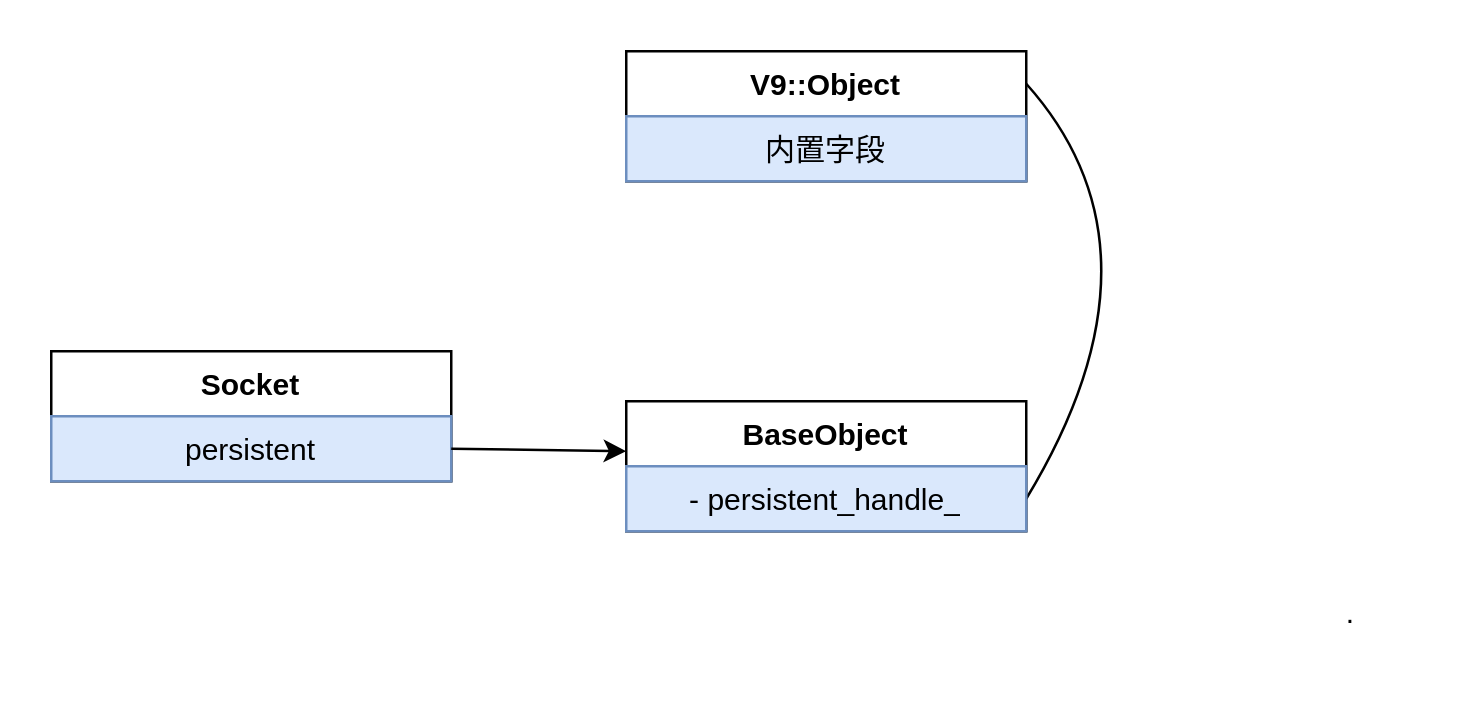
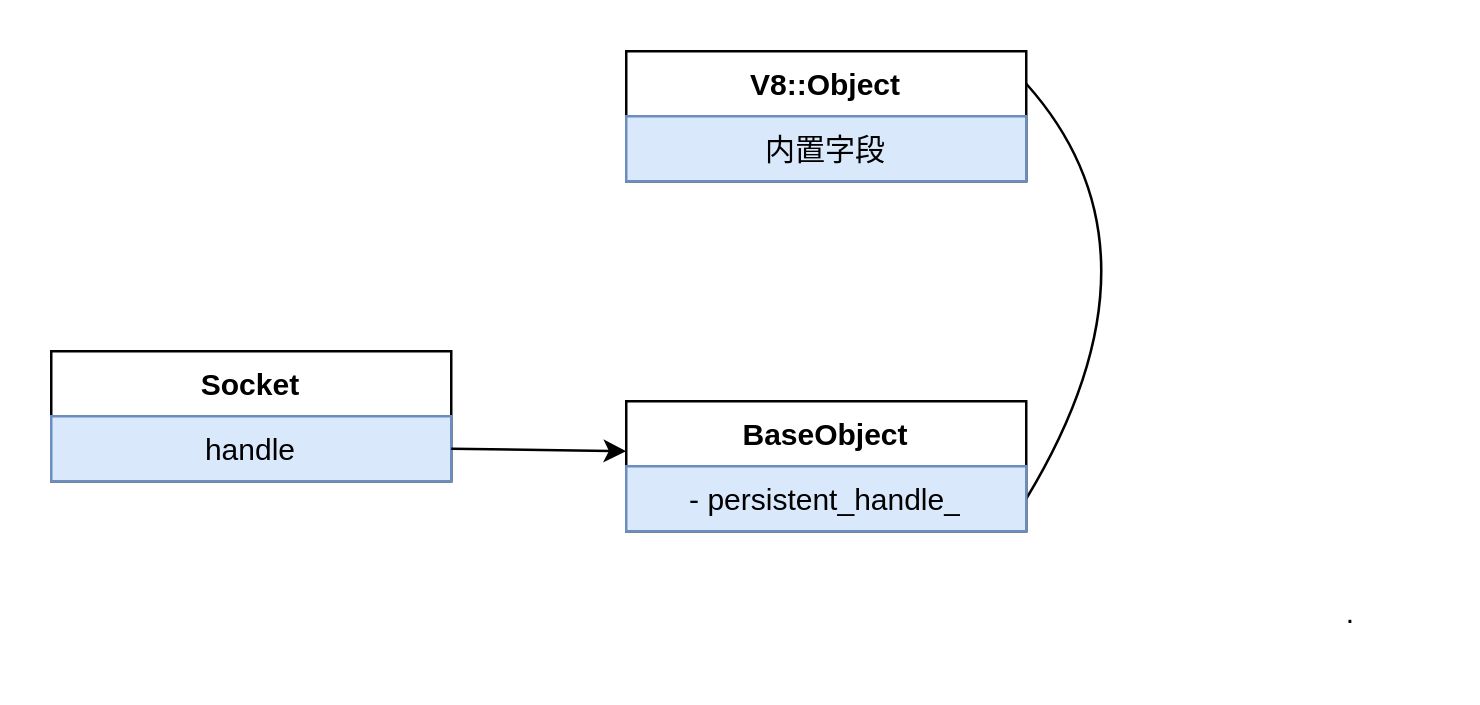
node "V9::Object": label "V9::Object" -> "V8::Object"
node "persistent": label "persistent" -> "handle"
